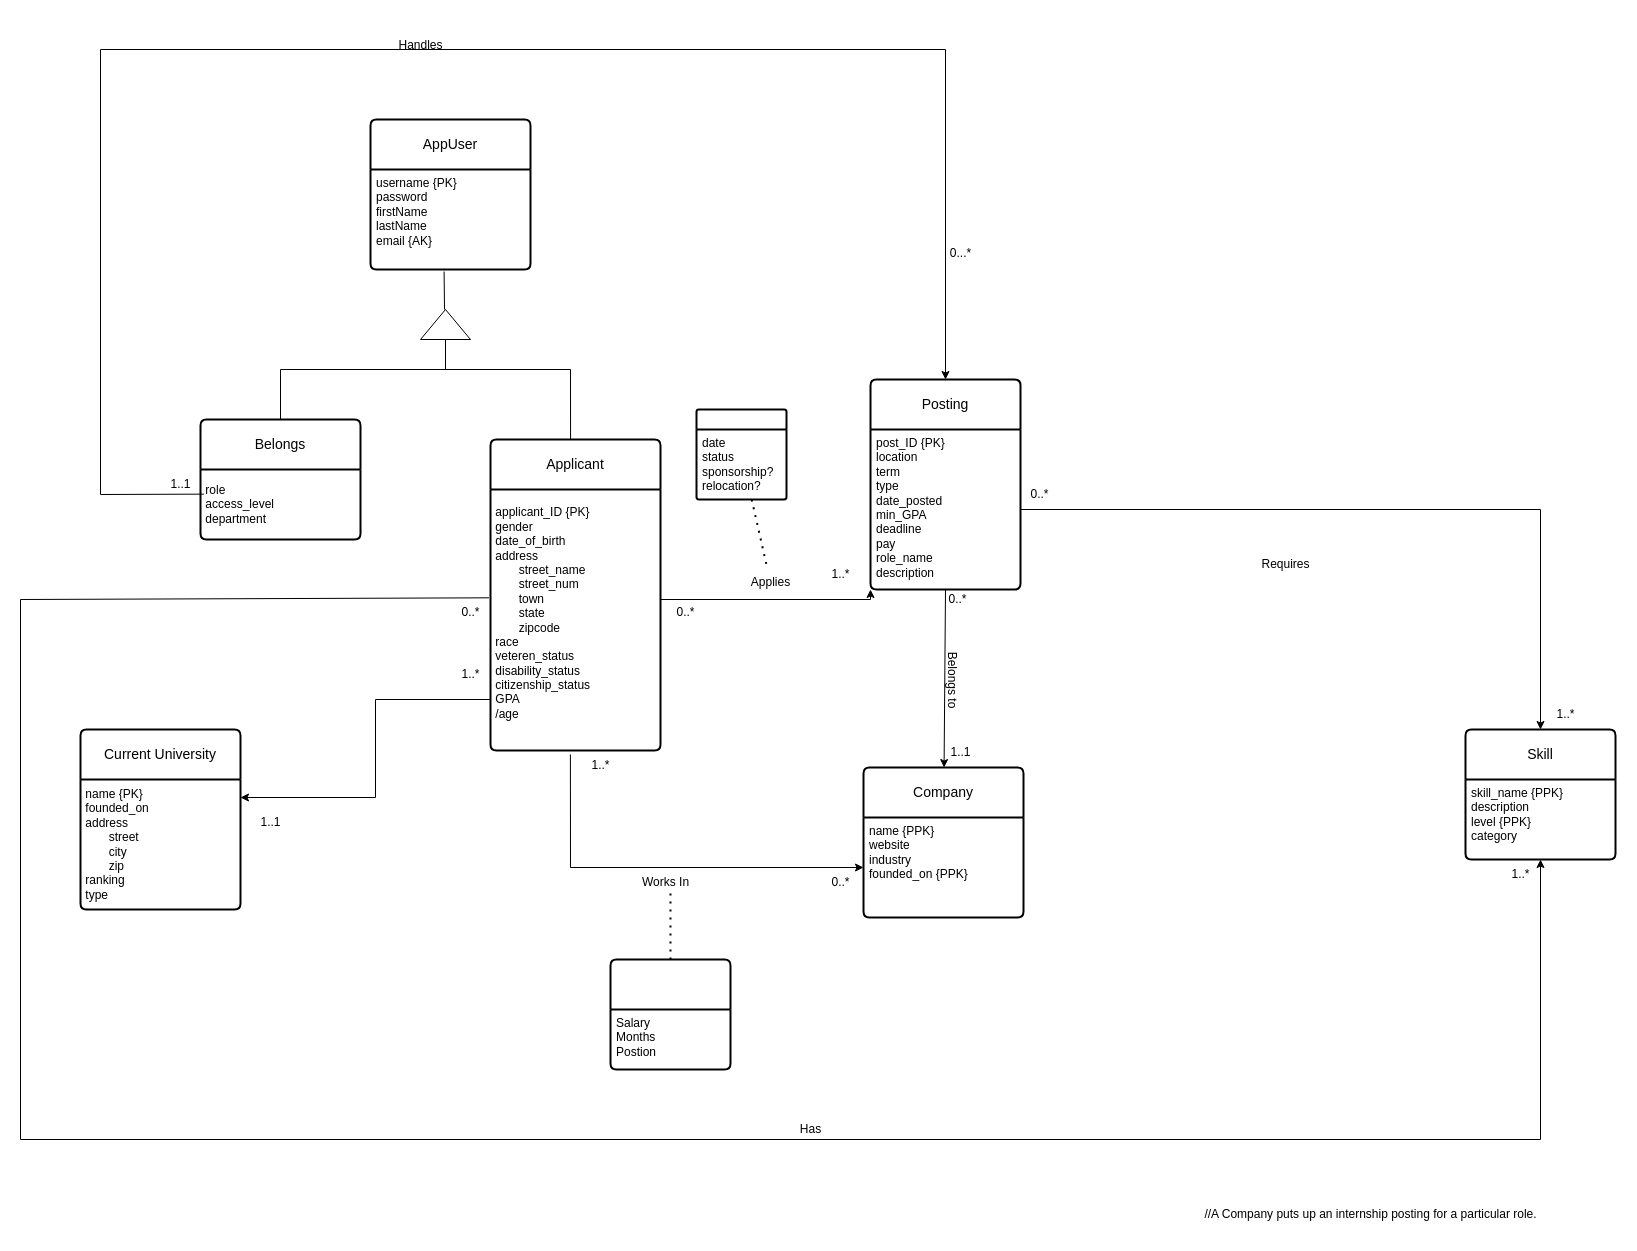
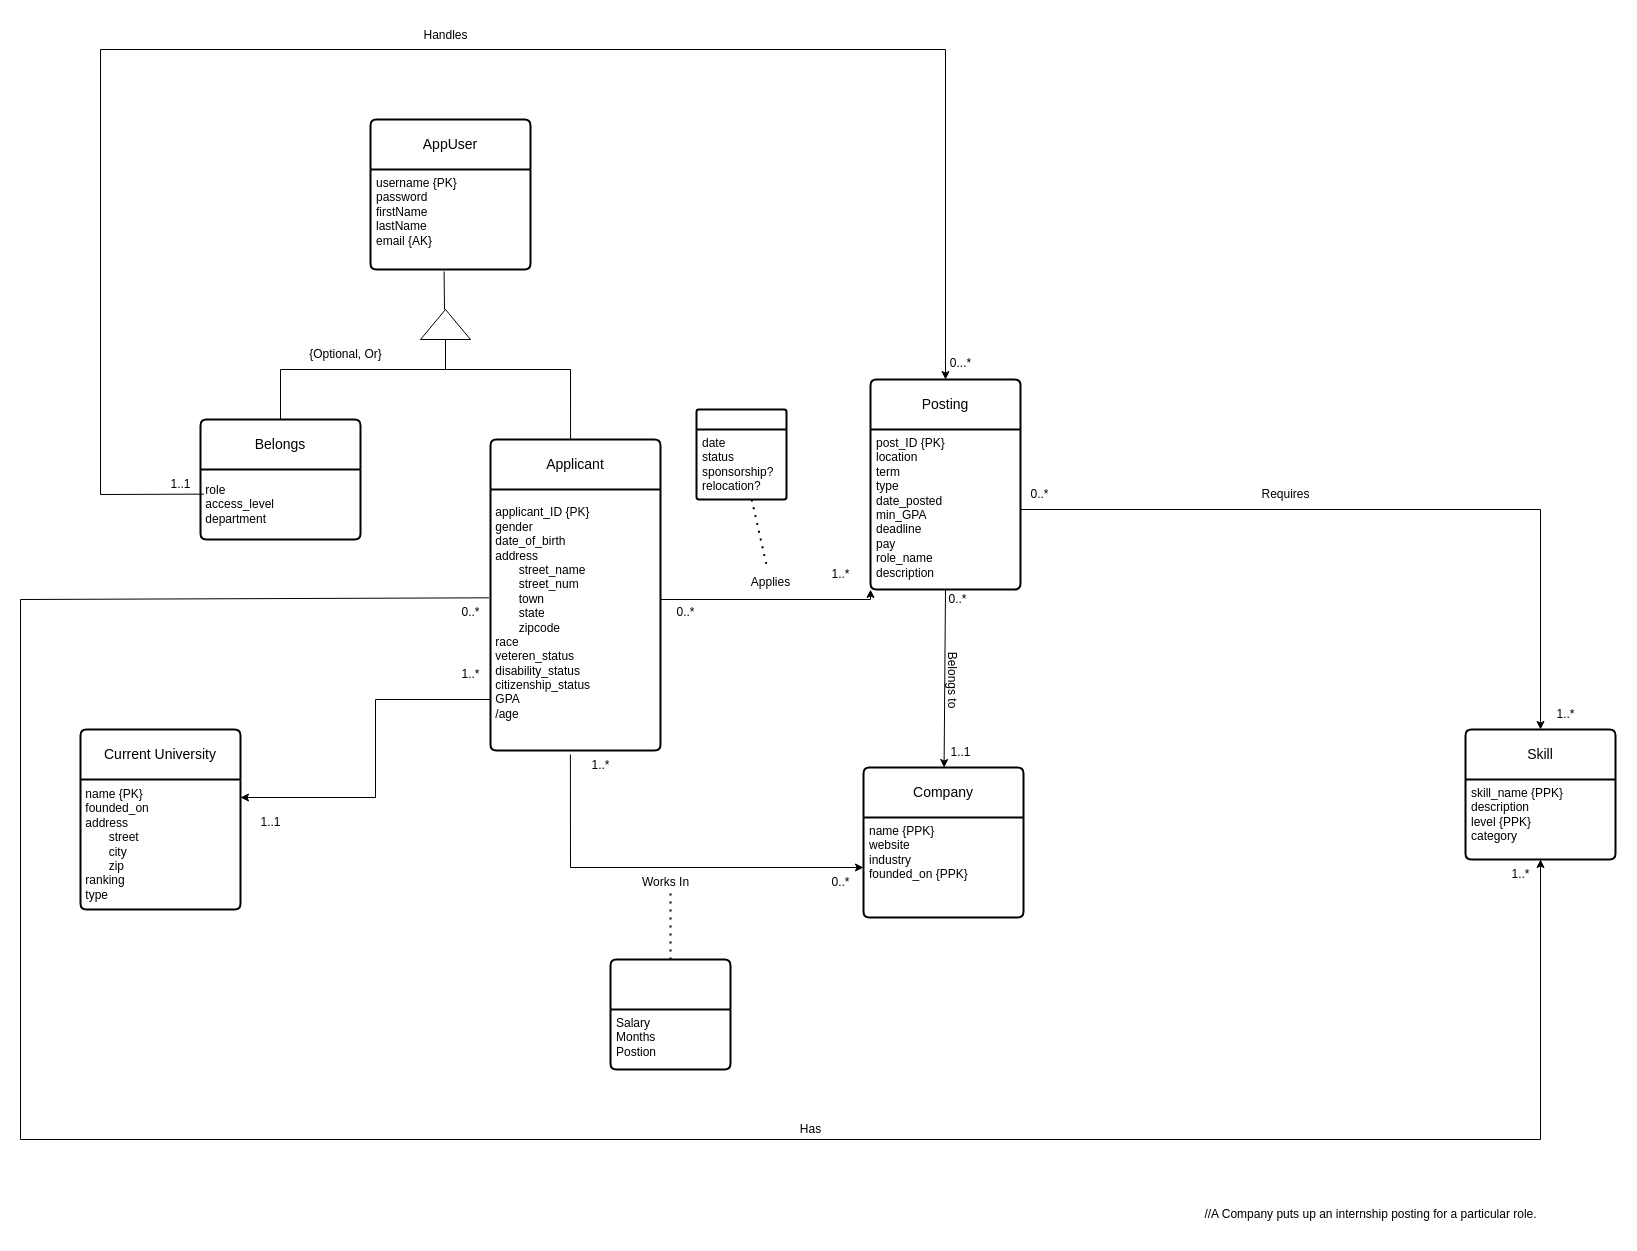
node "Handles": moved (421, 46) -> (446, 36)
node "0...*": moved (961, 254) -> (961, 364)
node "{Optional, Or}": added
node "Requires": moved (1286, 565) -> (1286, 495)
